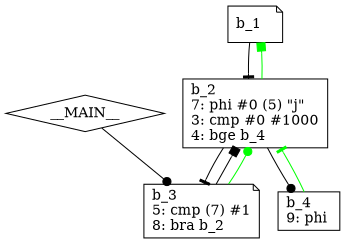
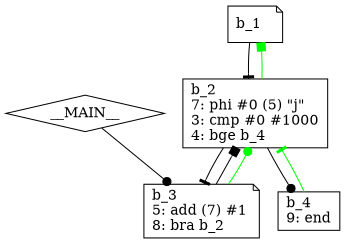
node "b_3 5: cmp (7) #1 8: bra b_2": label "b_3 5: cmp (7) #1 8: bra b_2" -> "b_3 5: add (7) #1 8: bra b_2"
node "b_4 9: phi": label "b_4 9: phi" -> "b_4 9: end"
